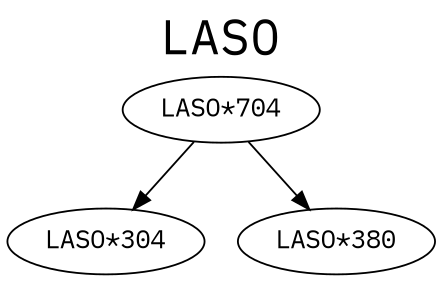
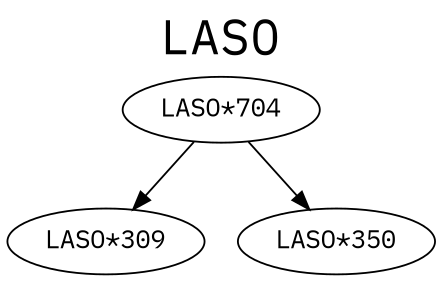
node "LASO*304": label "LASO*304" -> "LASO*309"
node "LASO*380": label "LASO*380" -> "LASO*350"
